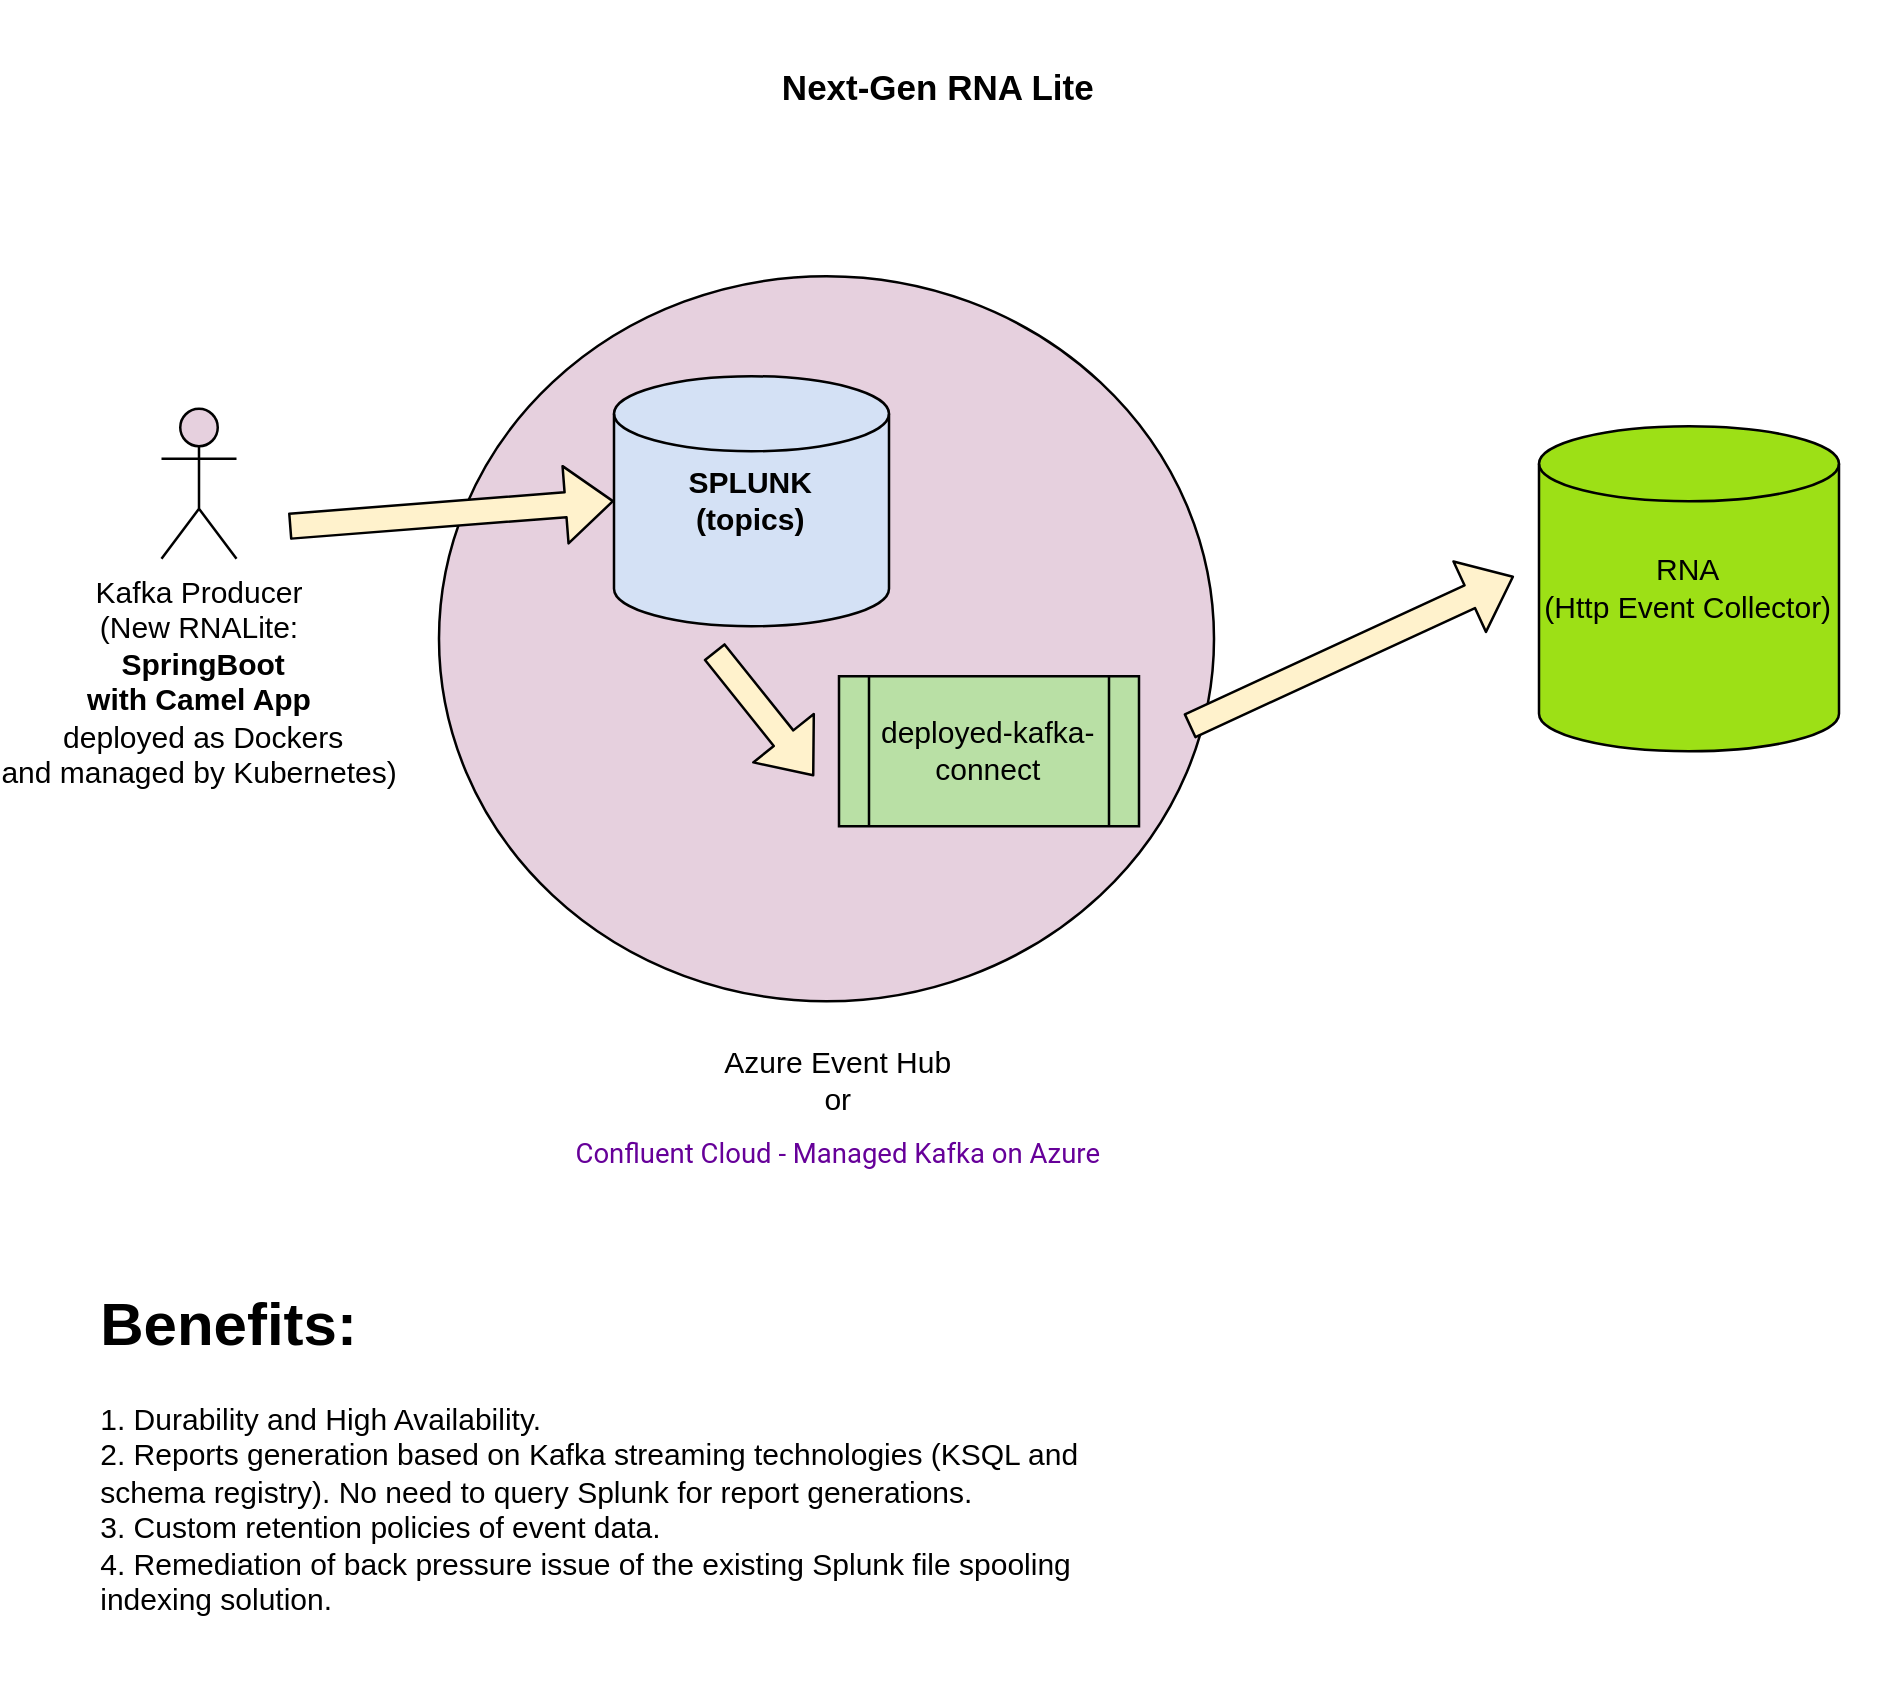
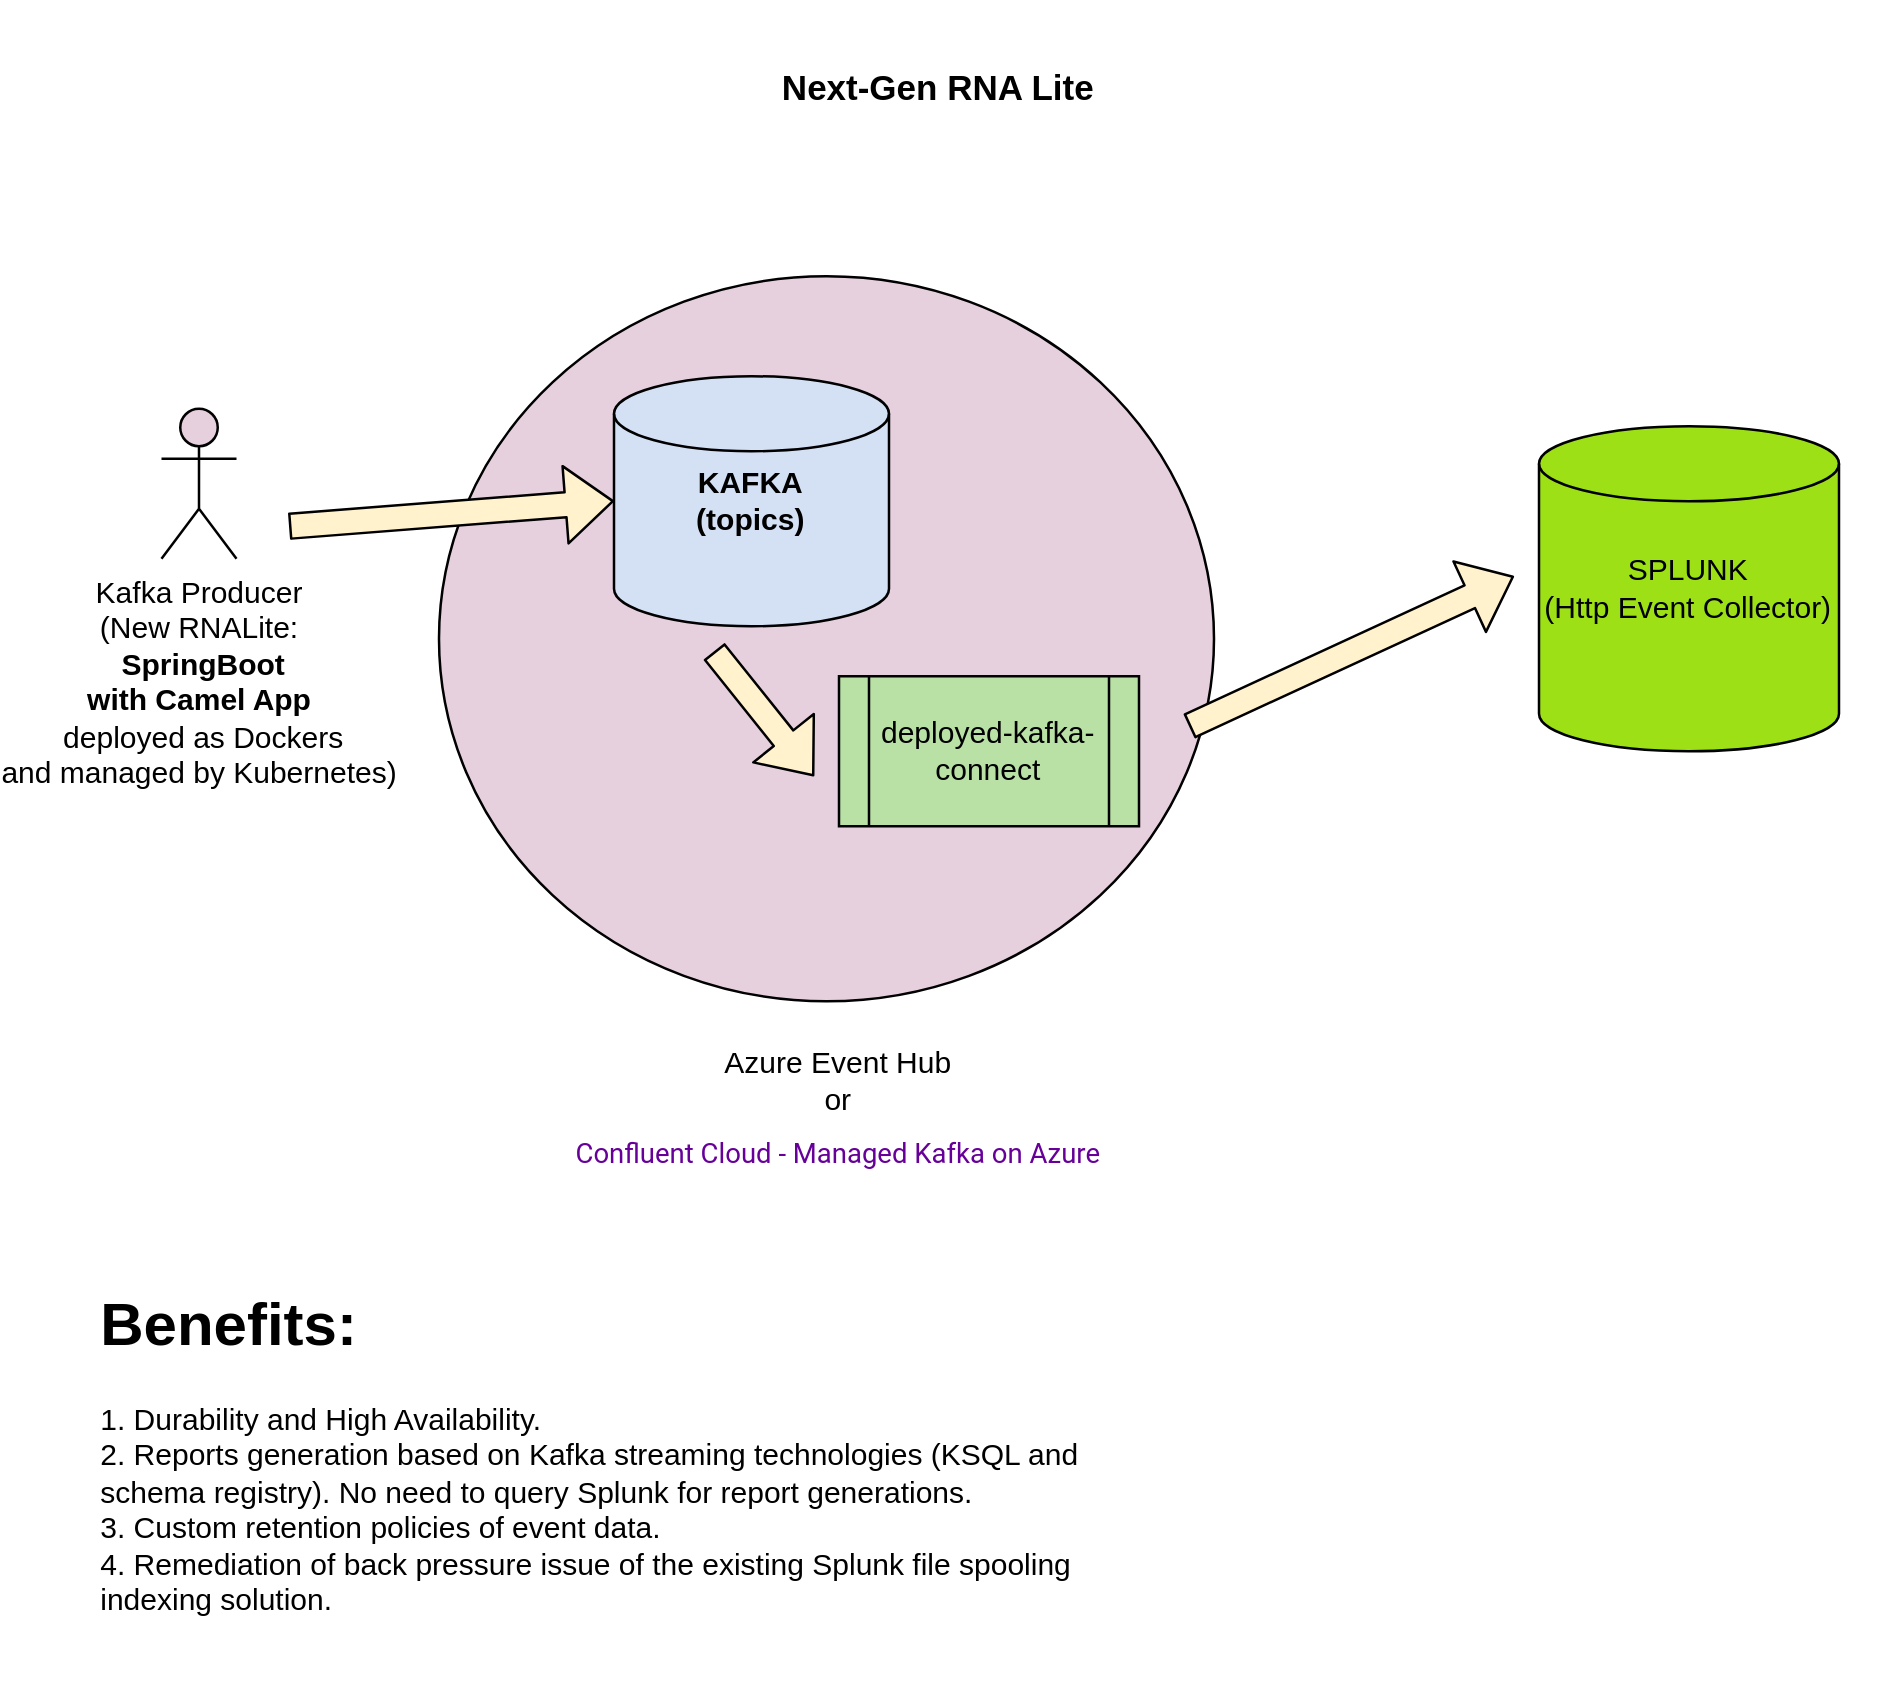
node "SPLUNK (topics)": label "SPLUNK (topics)" -> "KAFKA (topics)"
node "RNA (Http Event Collector)": label "RNA (Http Event Collector)" -> "SPLUNK (Http Event Collector)"
